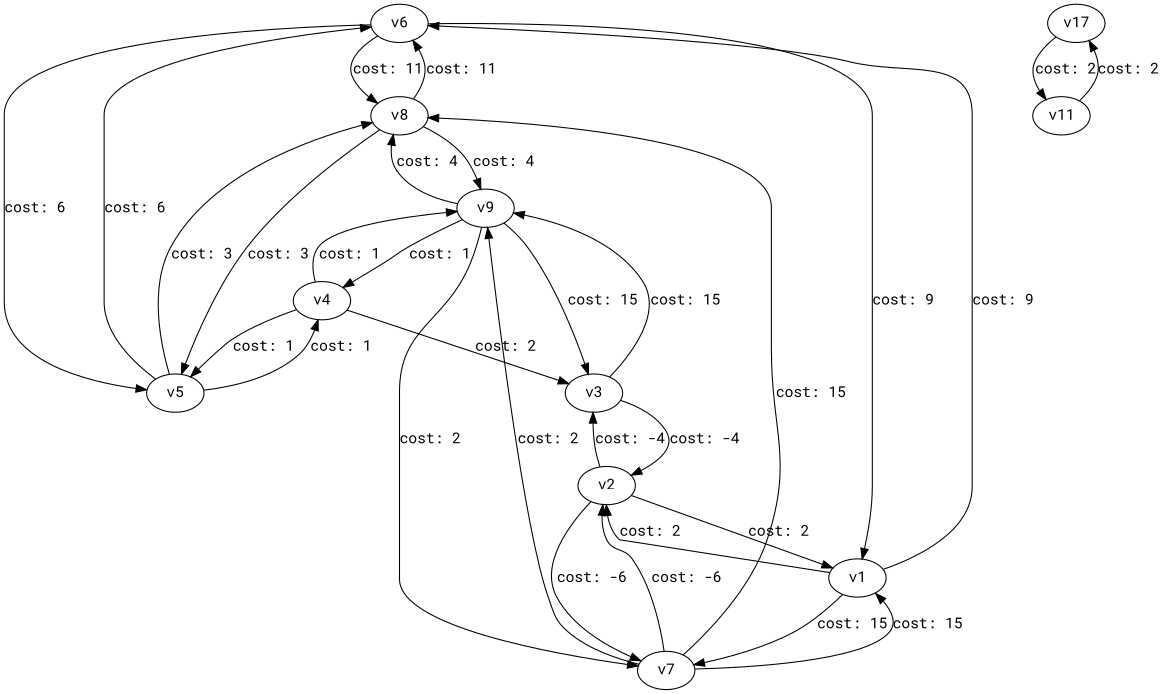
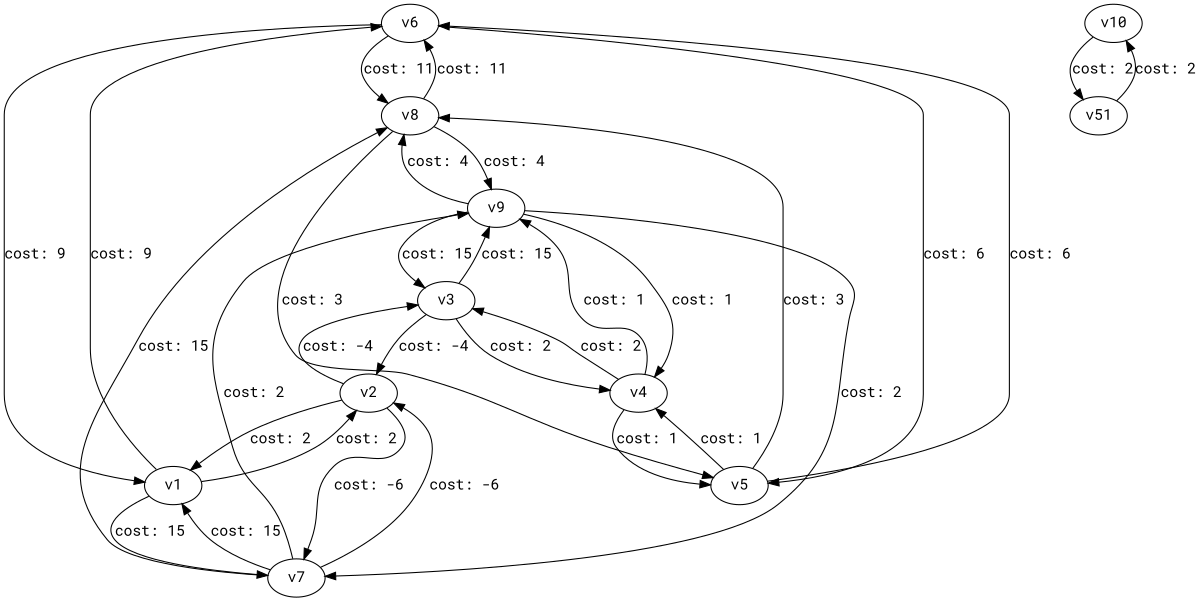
node "v17": label "v17" -> "v10"
node "v11": label "v11" -> "v51"
edge "v3" -> "v4": added, label "cost: 2"
